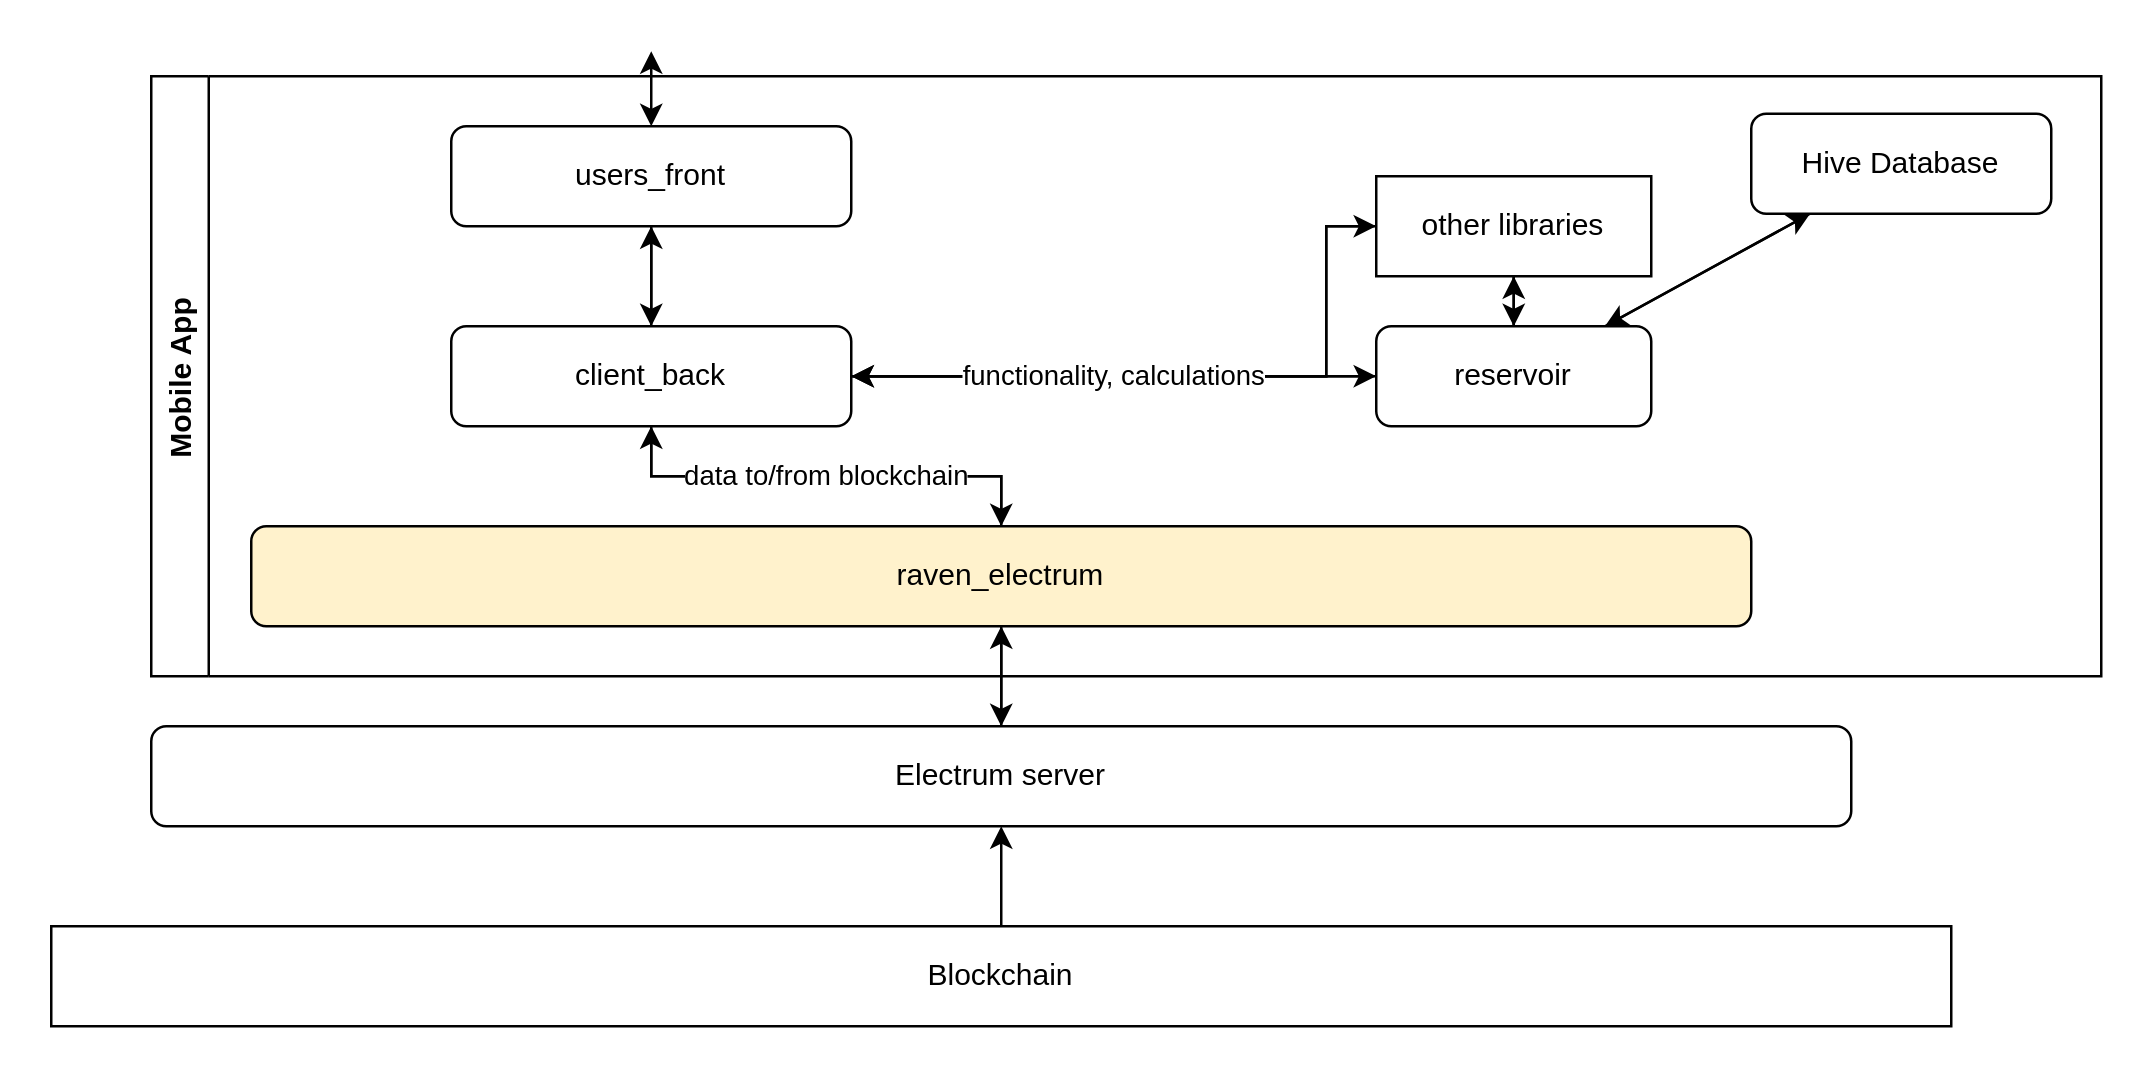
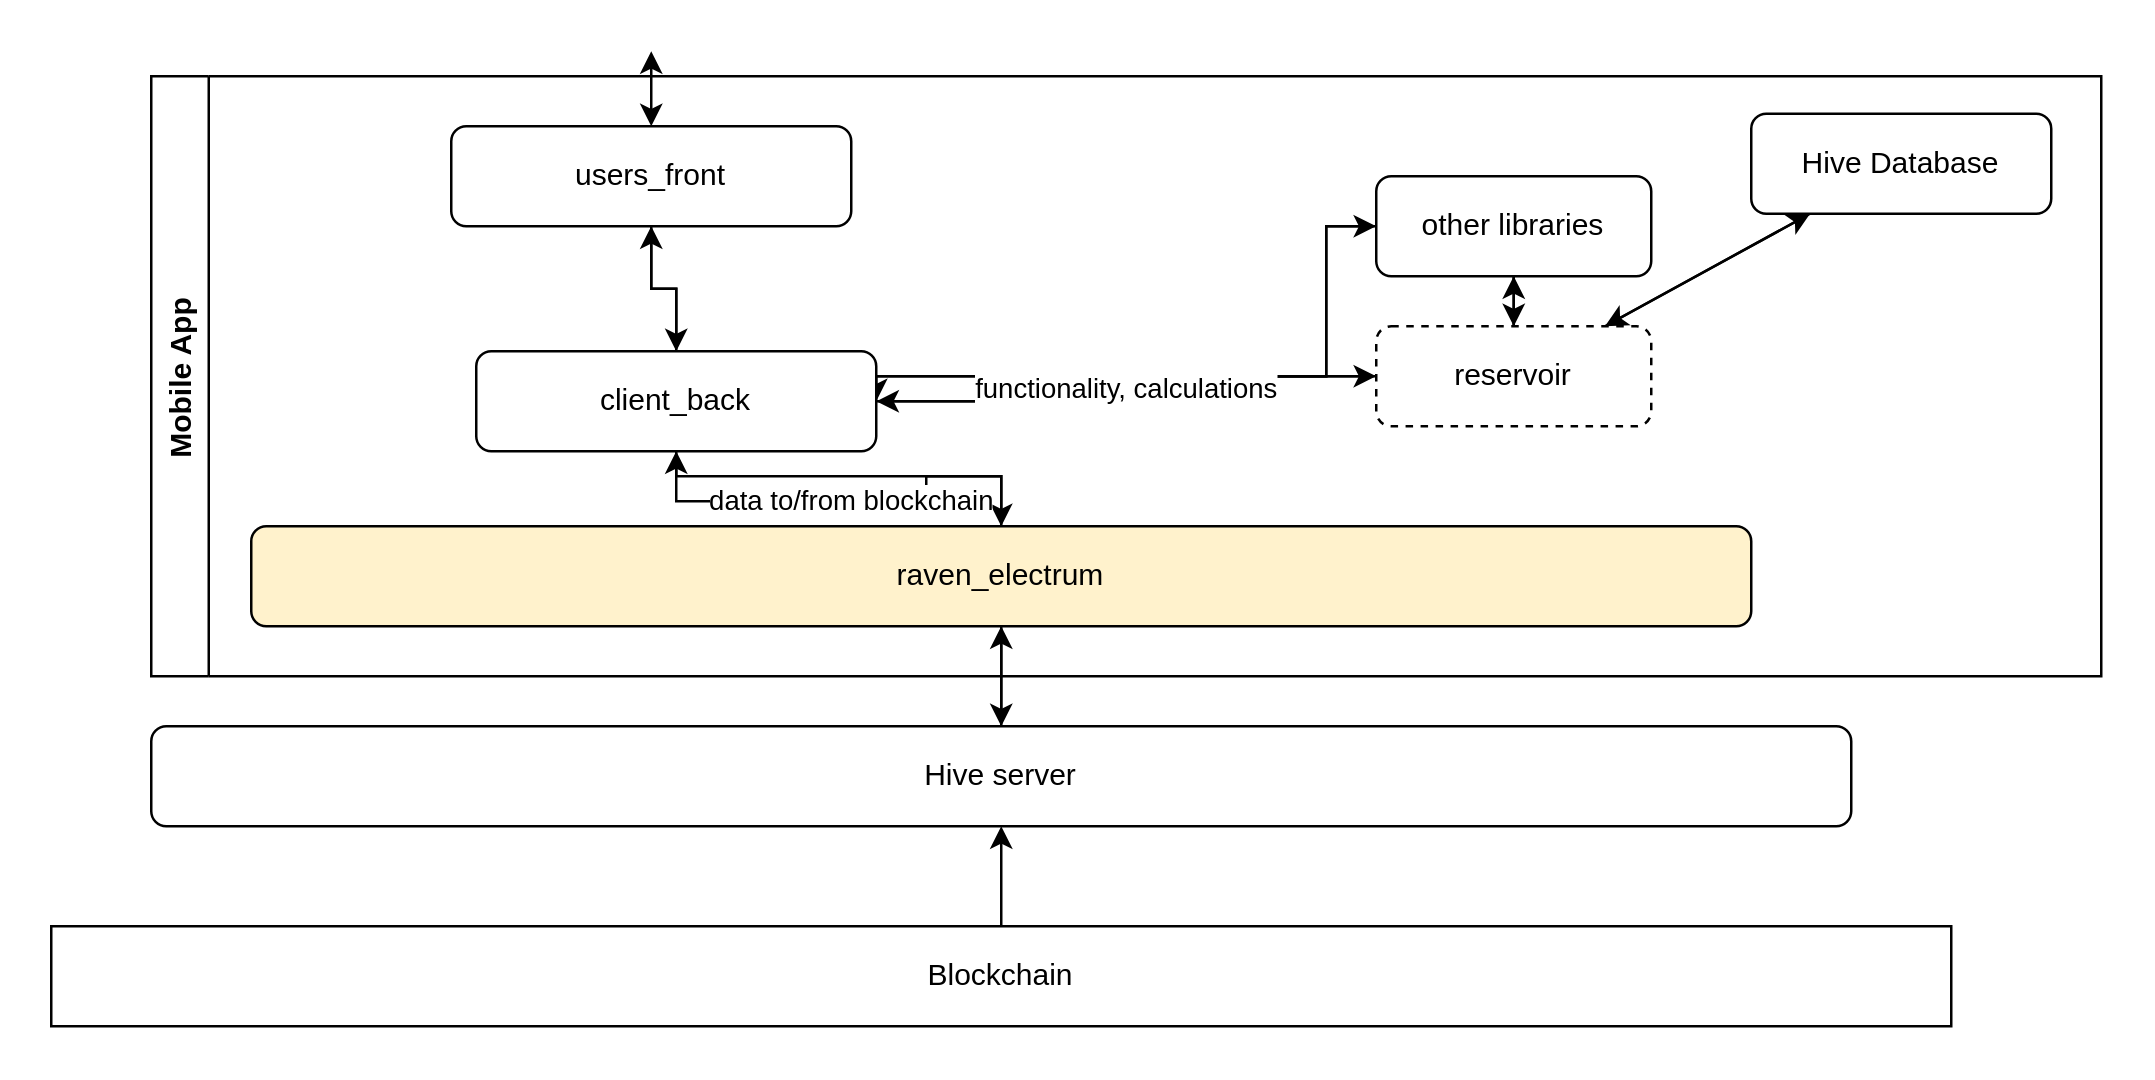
node "other libraries": shape rectangle -> rounded rectangle
node "client_back": moved (651, 376) -> (676, 401)
node "reservoir": style solid -> dashed
node "Electrum server": label "Electrum server" -> "Hive server"
